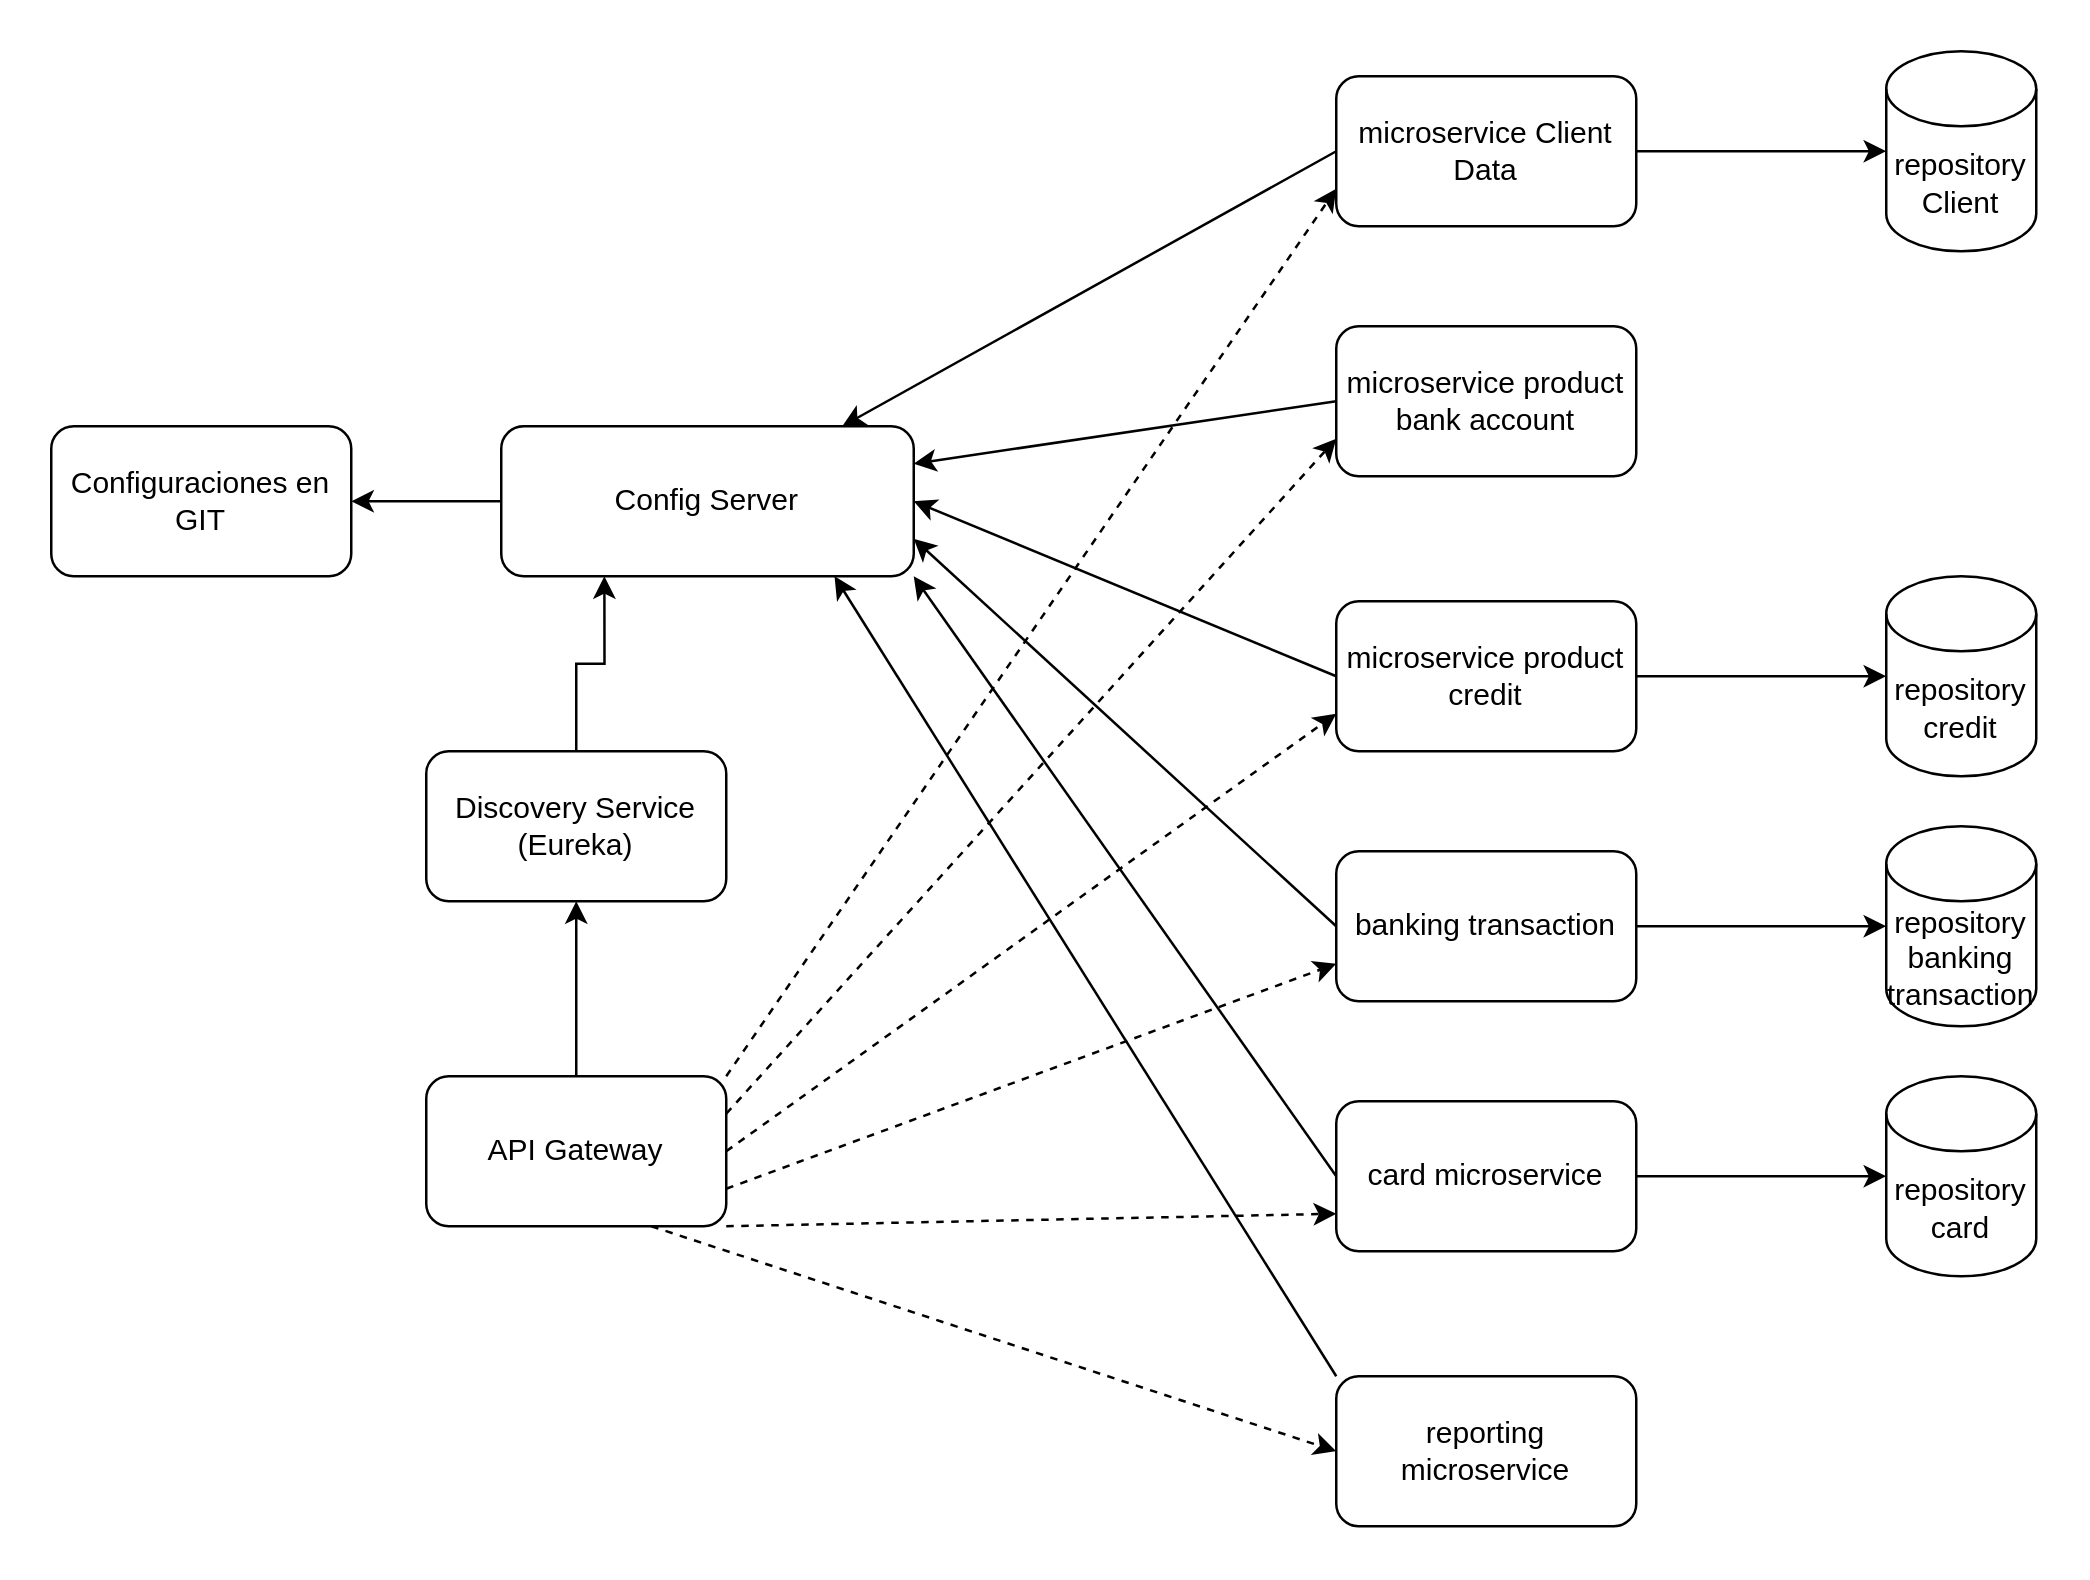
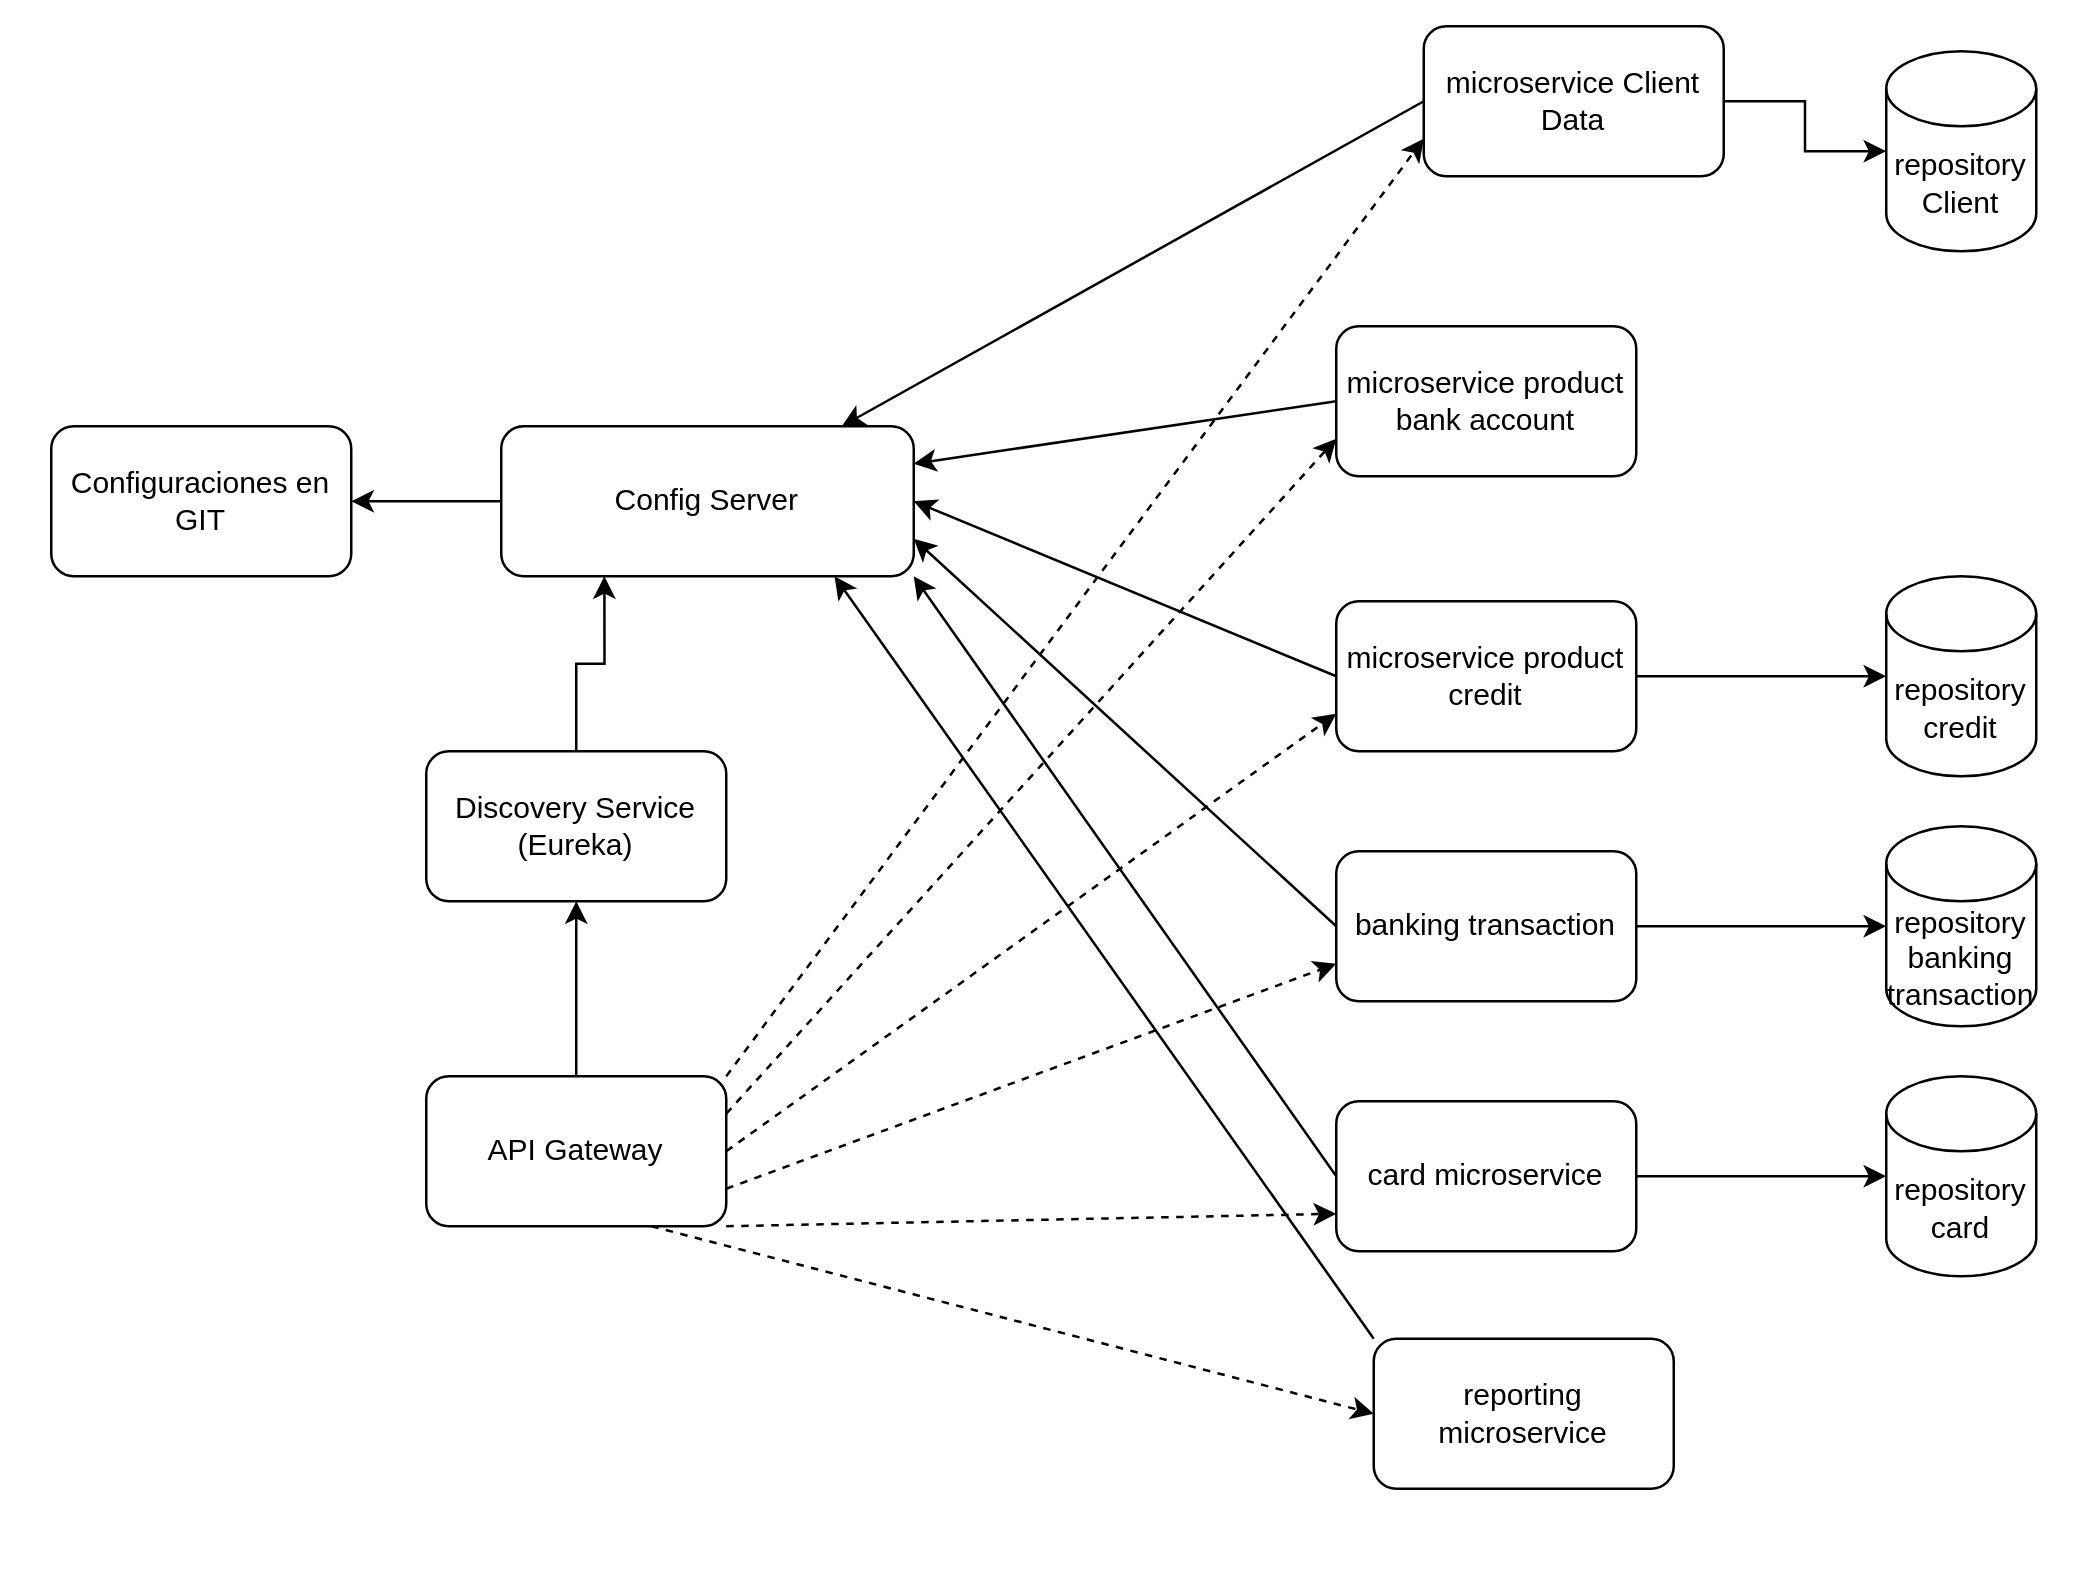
node "microservice Client Data": moved (1486, 151) -> (1574, 101)
node "reporting microservice": moved (1486, 1451) -> (1524, 1414)
